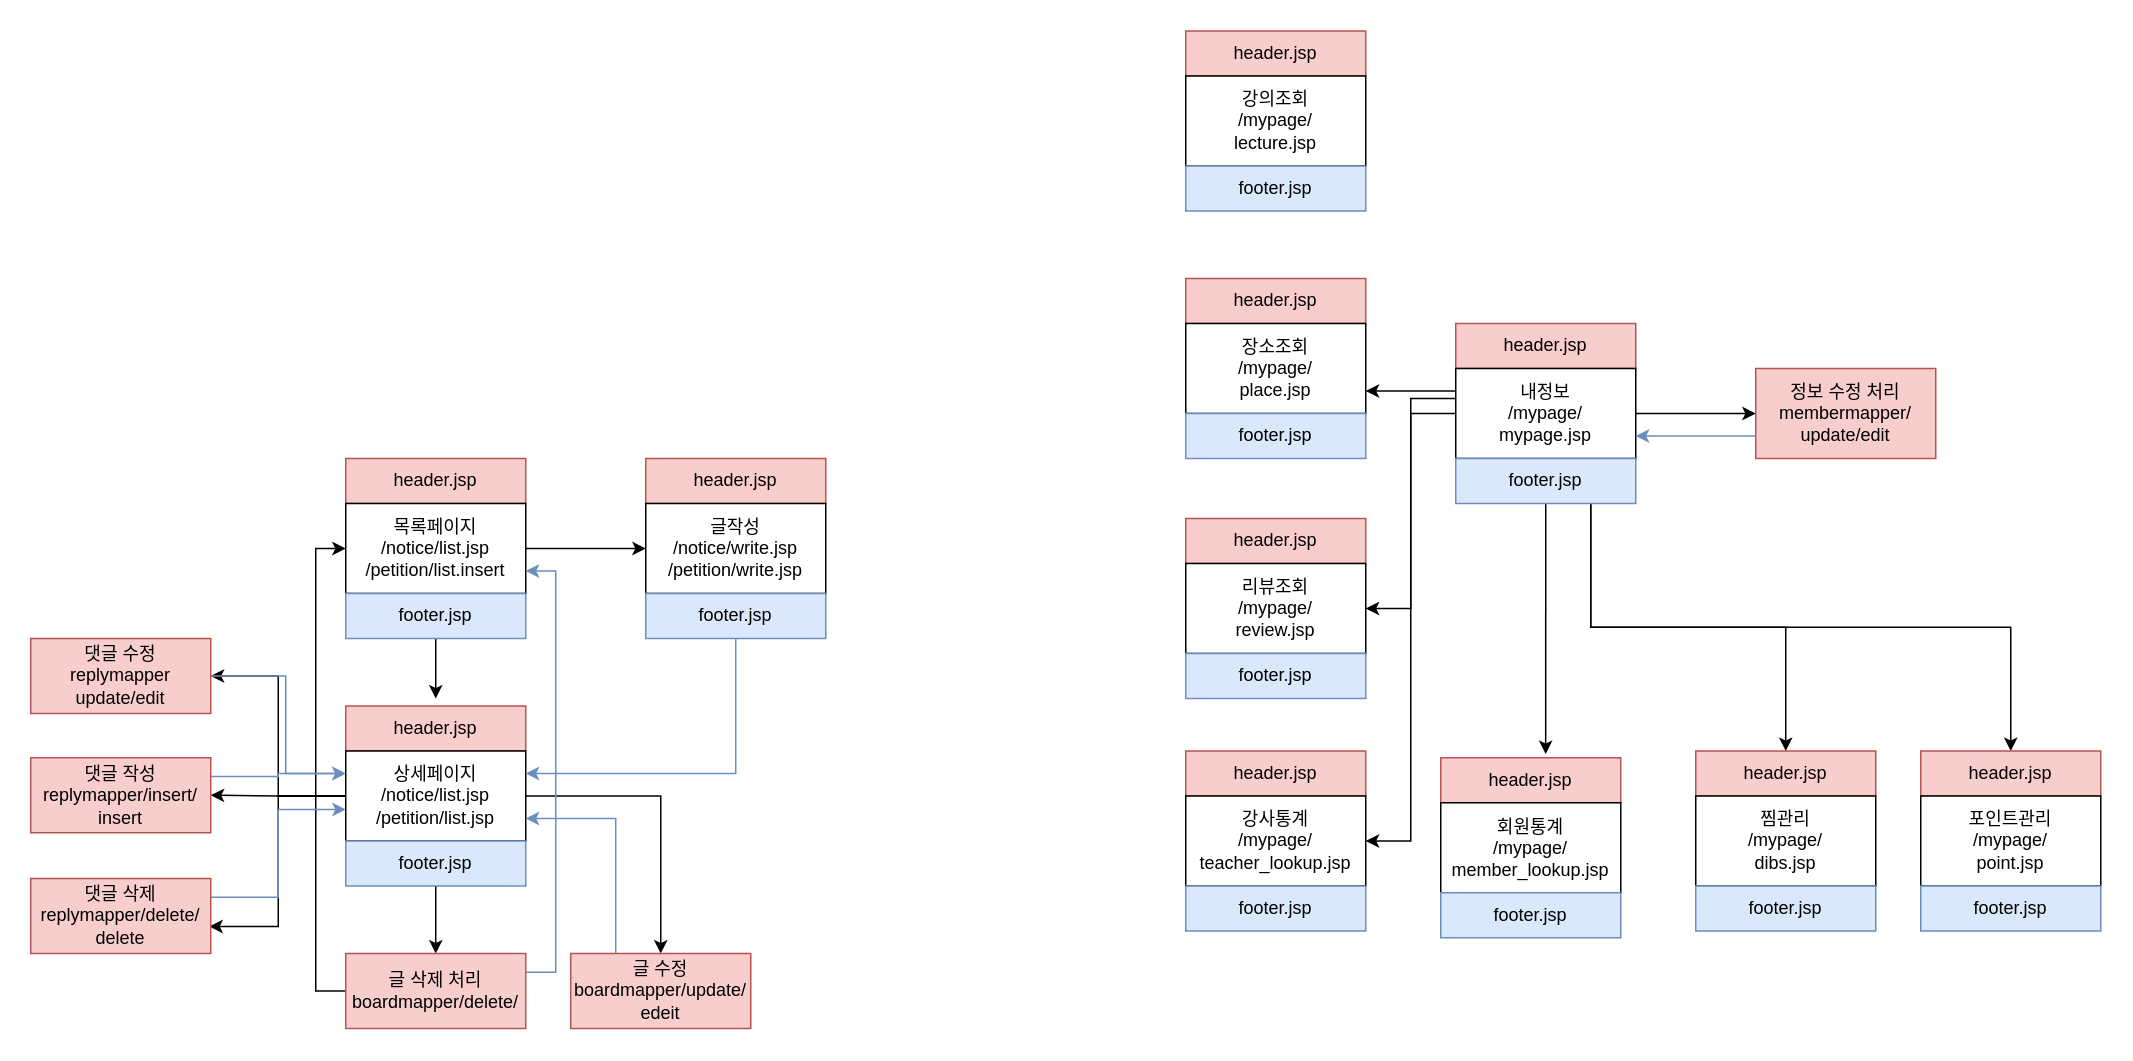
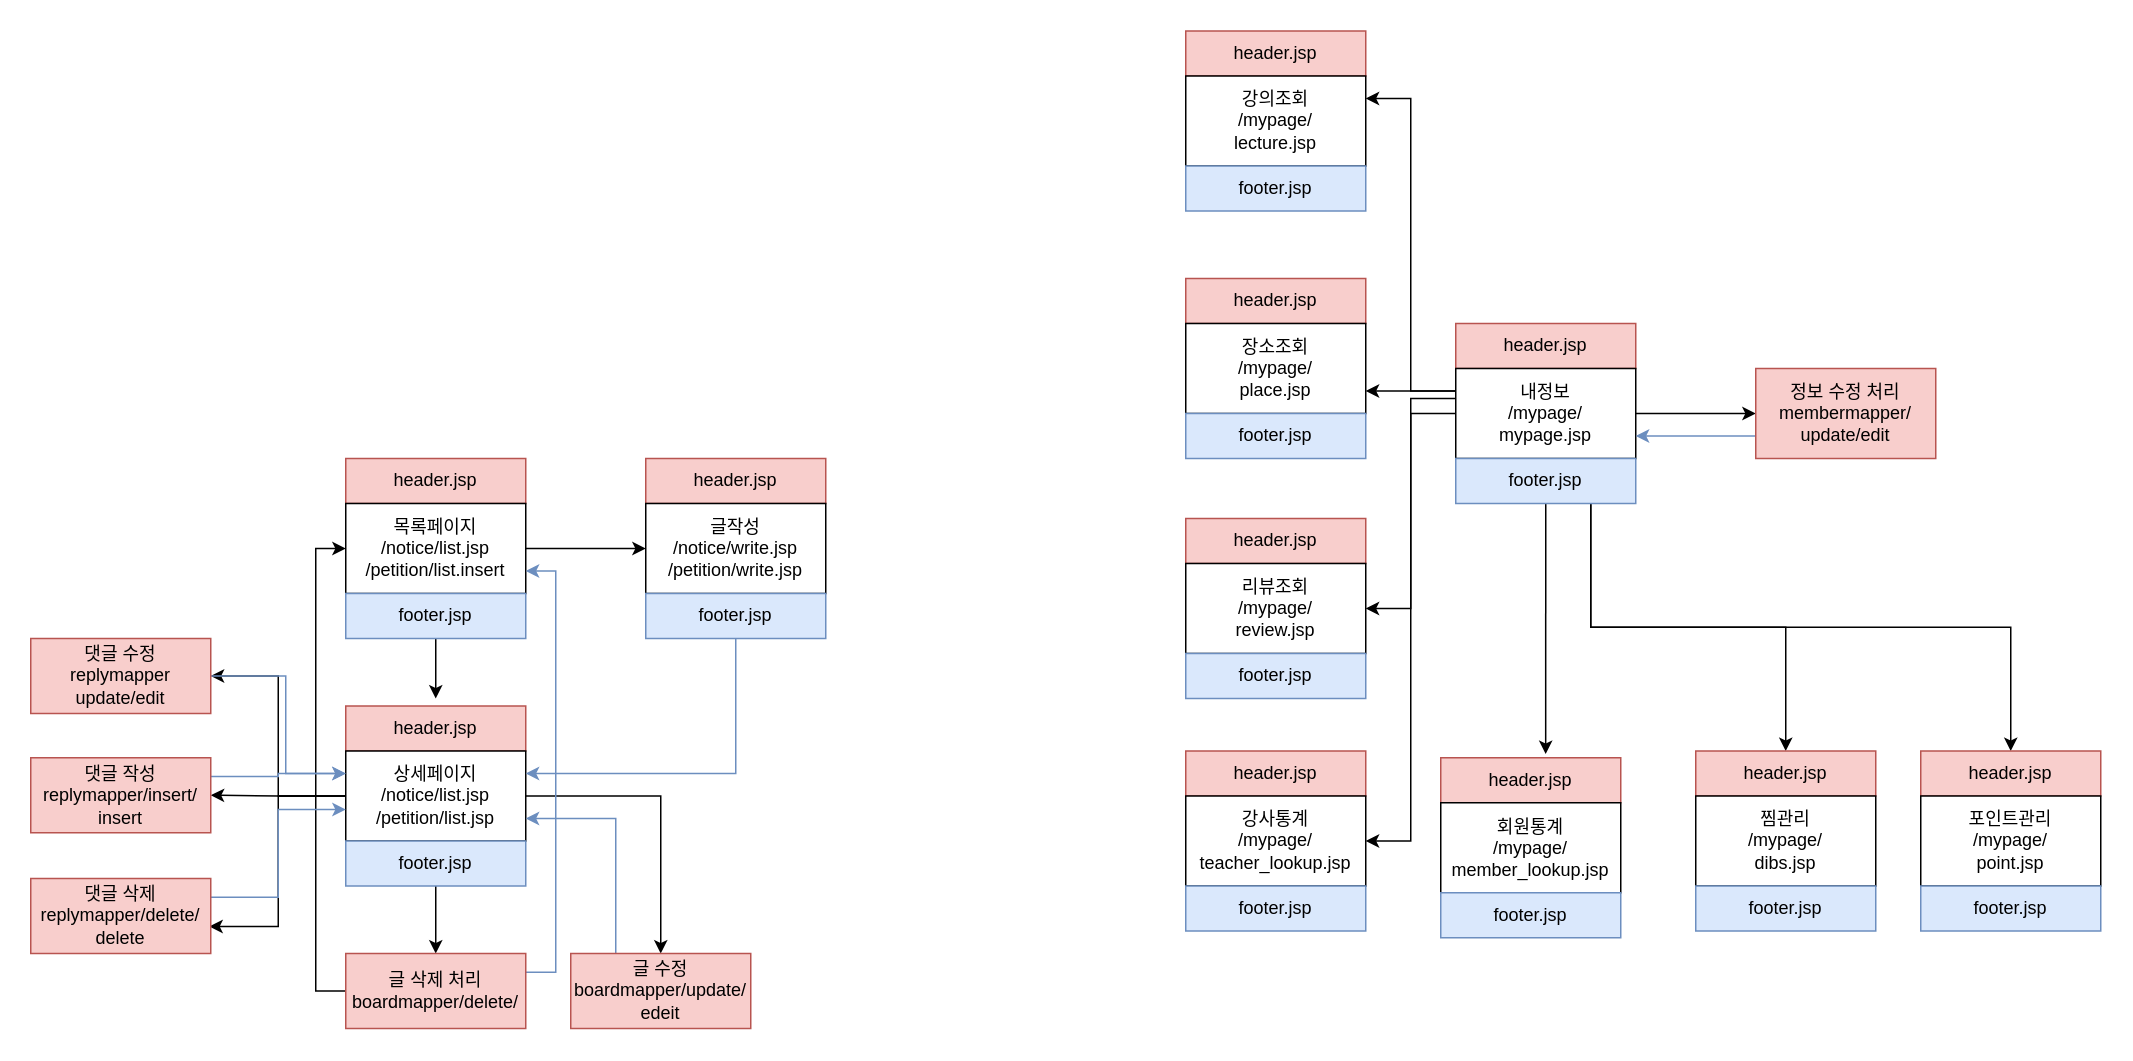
edge "내정보 /mypage/ mypage.jsp" -> "강의조회 /mypage/ lecture.jsp": added
